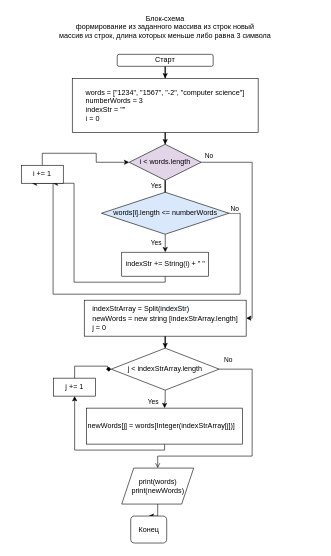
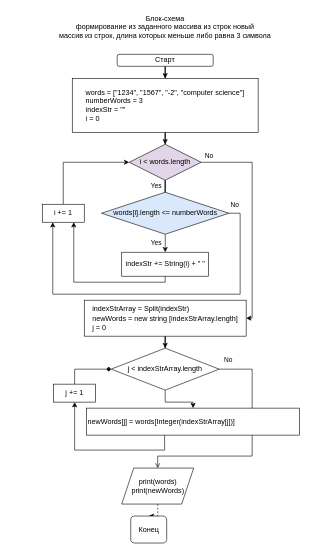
node "i += 1": moved (42, 174) -> (63, 213)
node "j += 1": moved (75, 387) -> (75, 393)
node "newWords[j] = words[Integer(indexStrArray[j])]": size 156x36 -> 213x27
edge "print(words) print(newWords)" -> "Конец": style solid -> dashed
